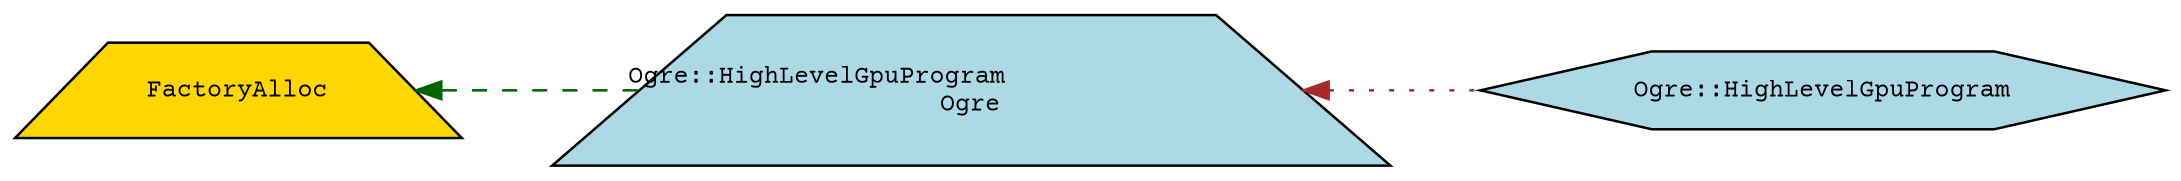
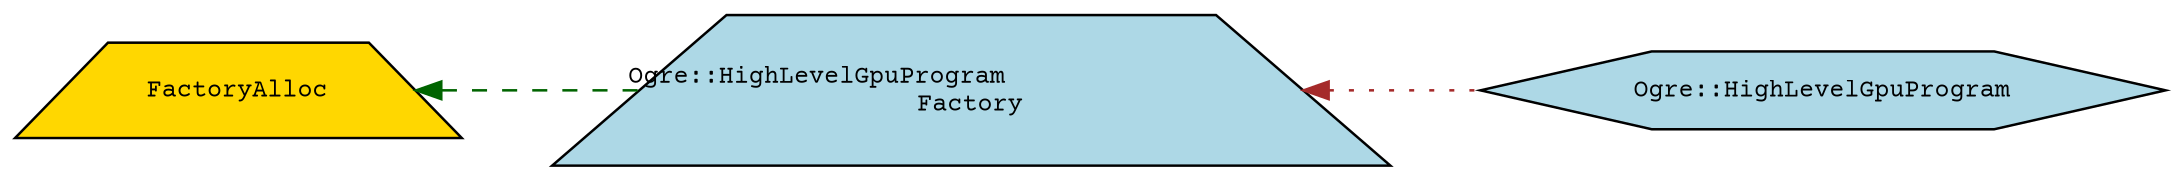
node "Ogre::HighLevelGpuProgram Ogre": label "Ogre::HighLevelGpuProgram Ogre" -> "Ogre::HighLevelGpuProgram Factory"
